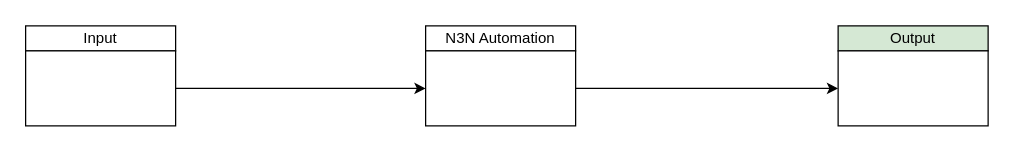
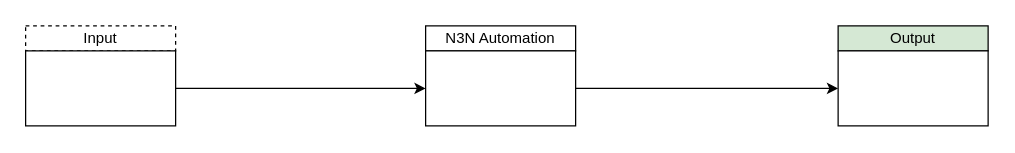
node "Input": style solid -> dashed
